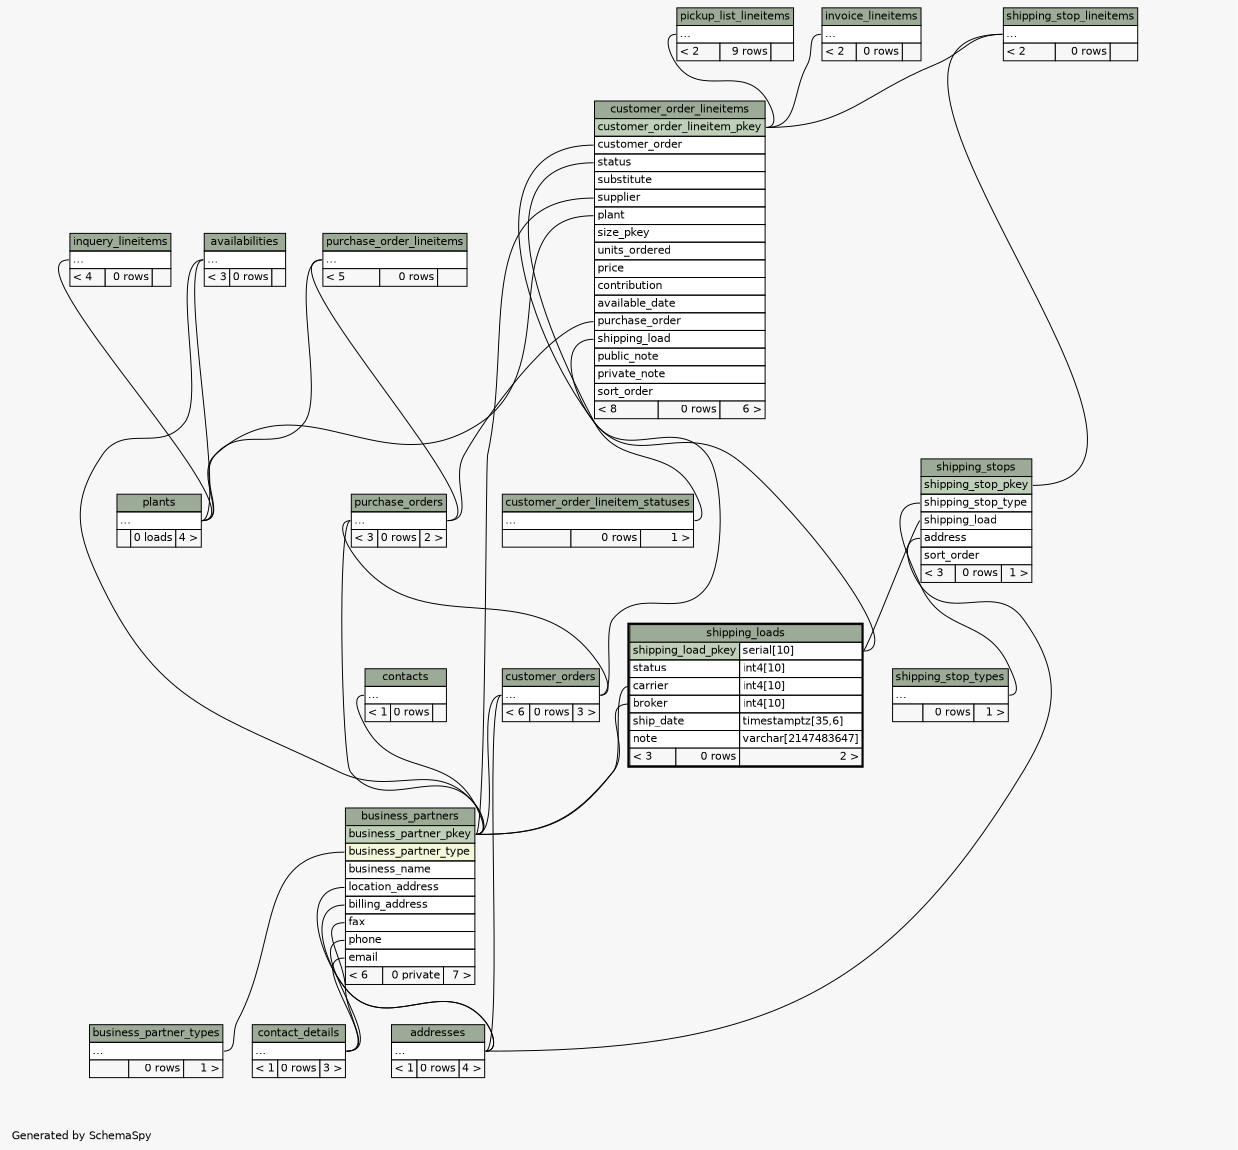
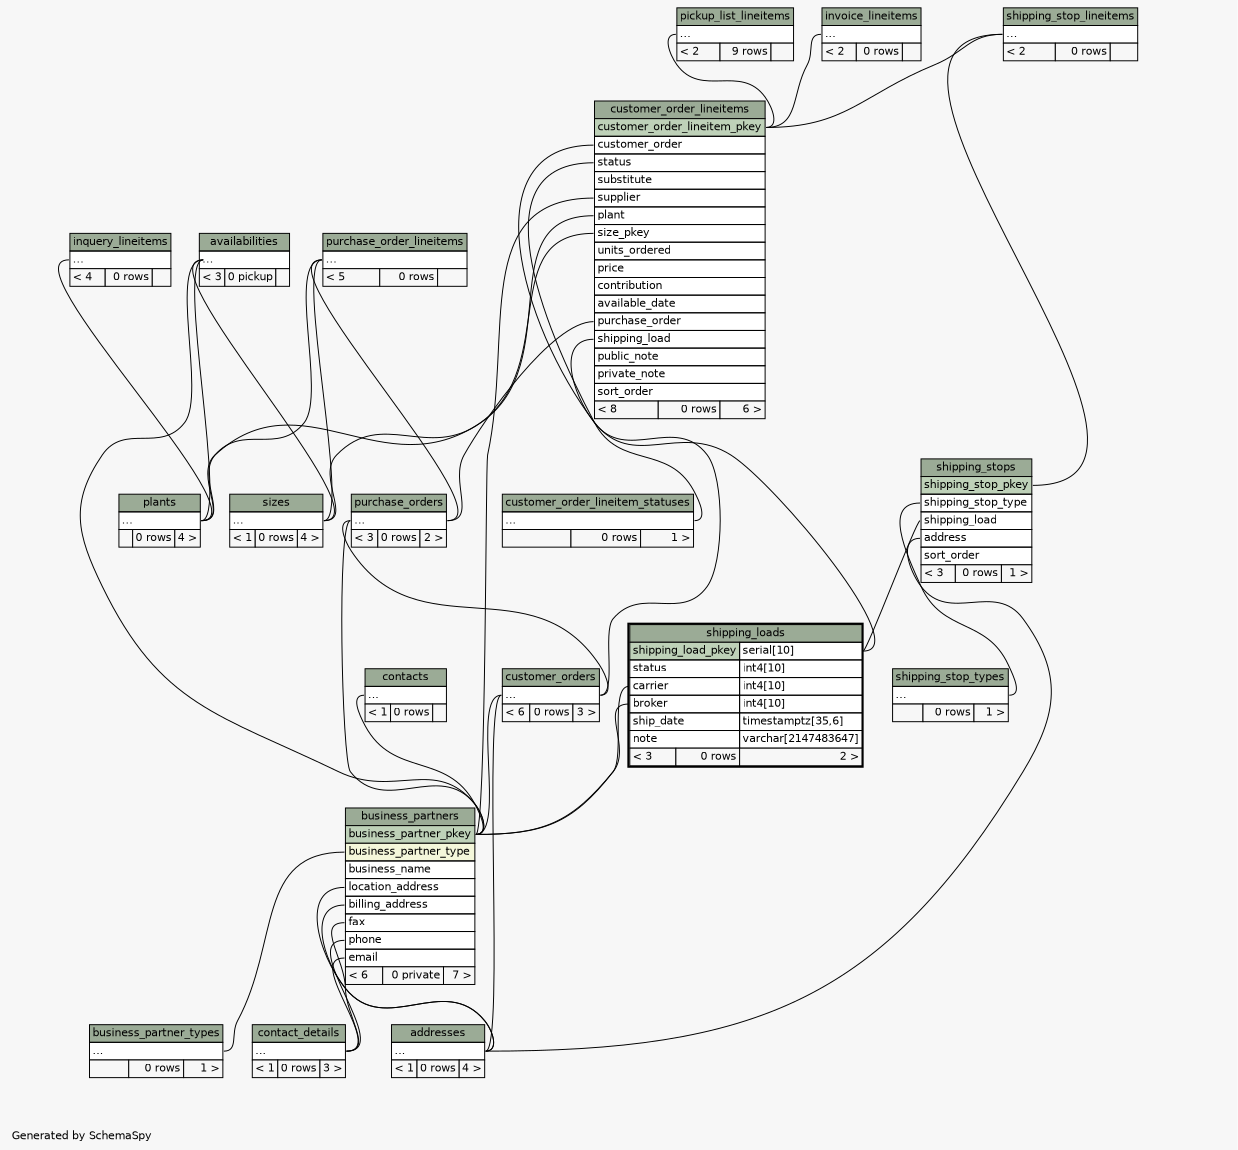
node "availabilities": text "0 rows" -> "0 pickup"
node "sizes": added
node "plants": text "0 loads" -> "0 rows"
